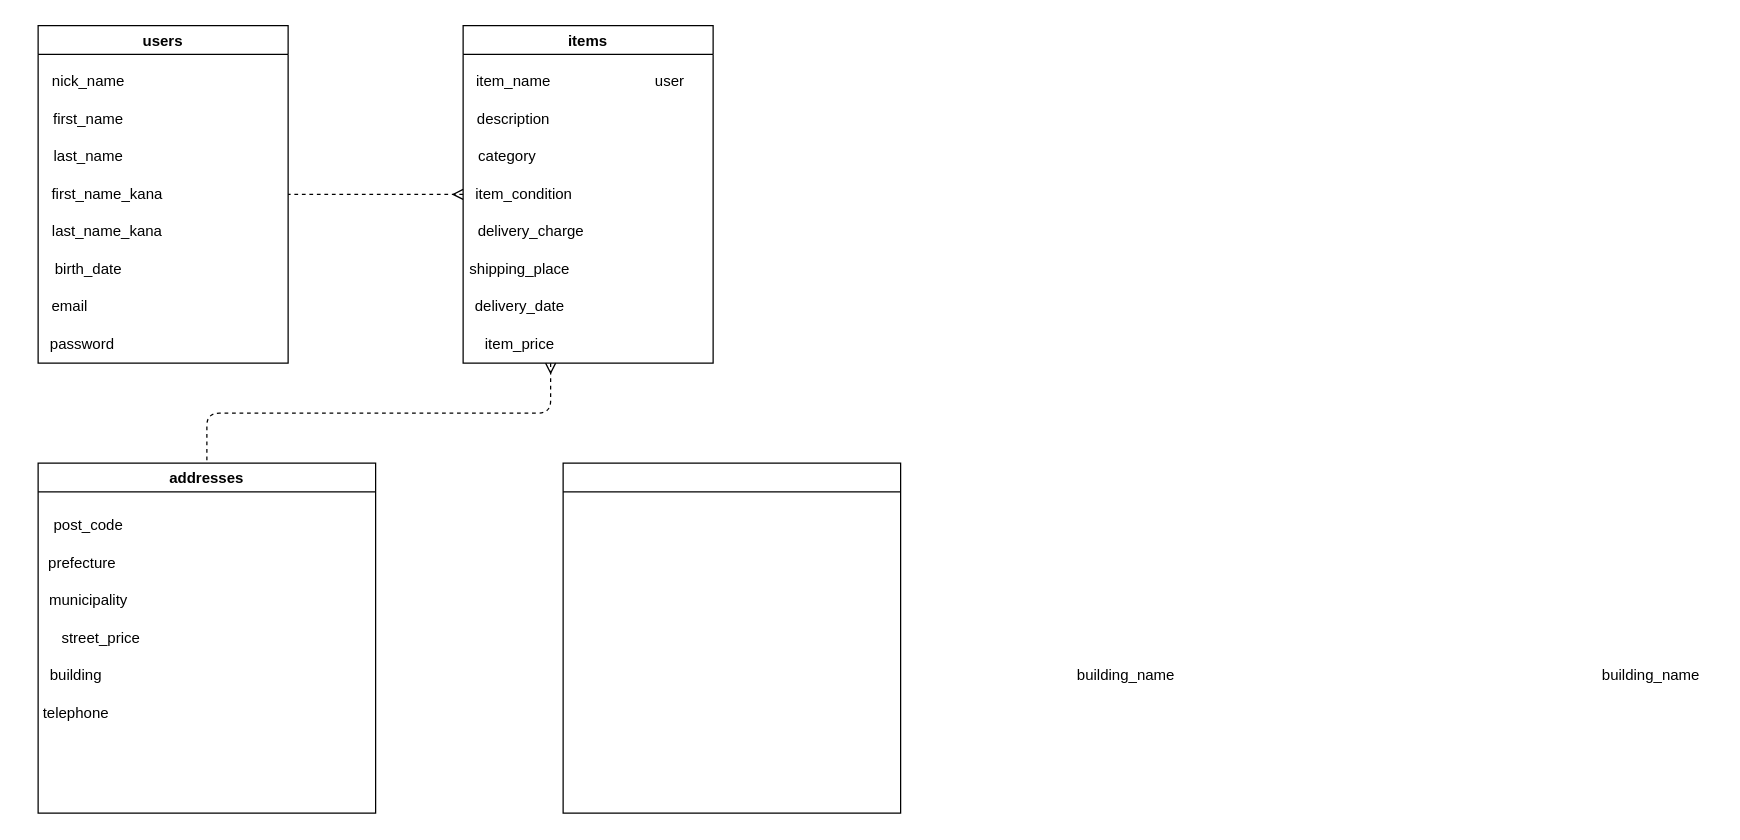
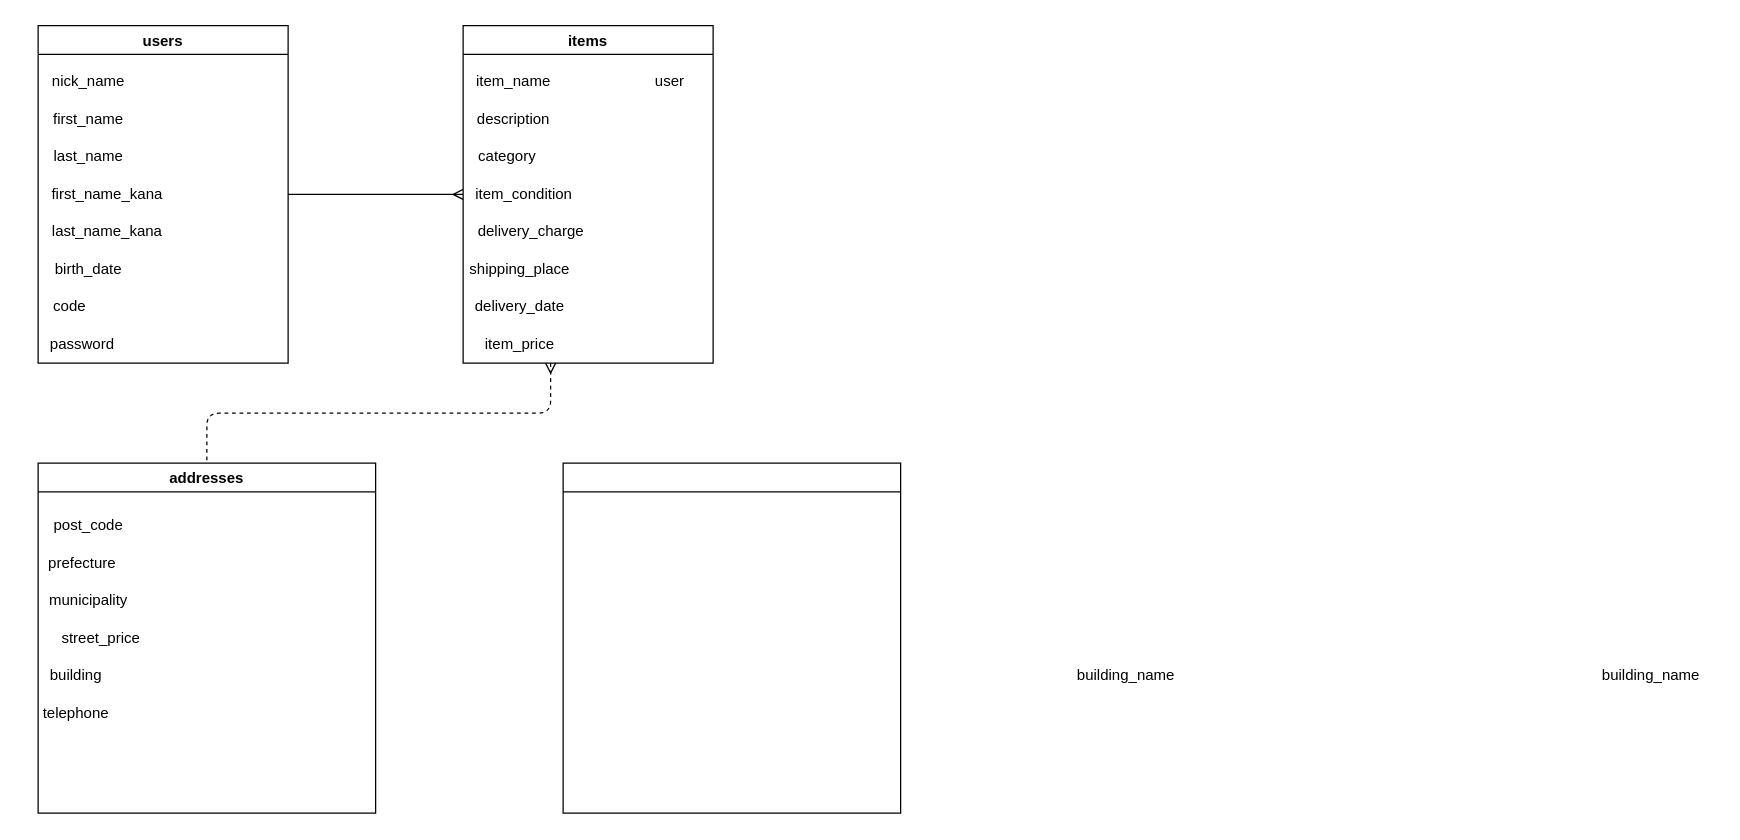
edge "users" -> "item_condition": style dashed -> solid
node "email": label "email" -> "code"
